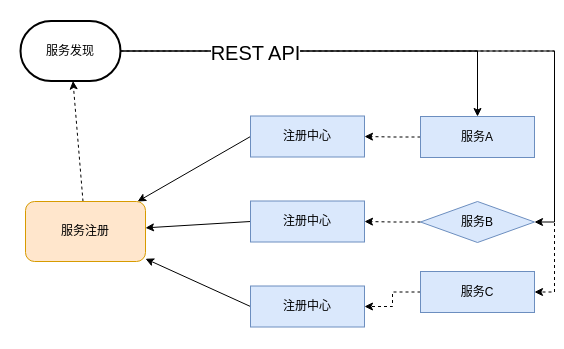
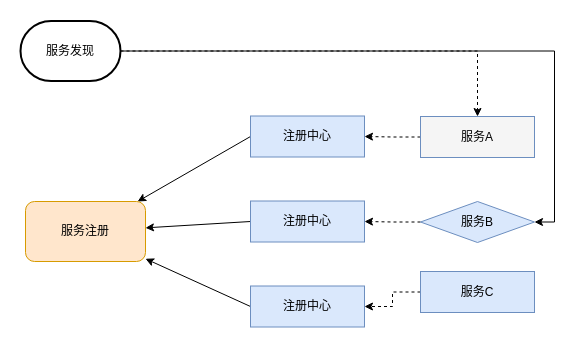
edge "服务发现" -> "服务A": style solid -> dashed
node "服务A": fillcolor #dae8fc -> #f5f5f5
edge "服务注册" -> "服务发现": removed
edge "服务发现" -> "服务C": removed, label "REST API"
